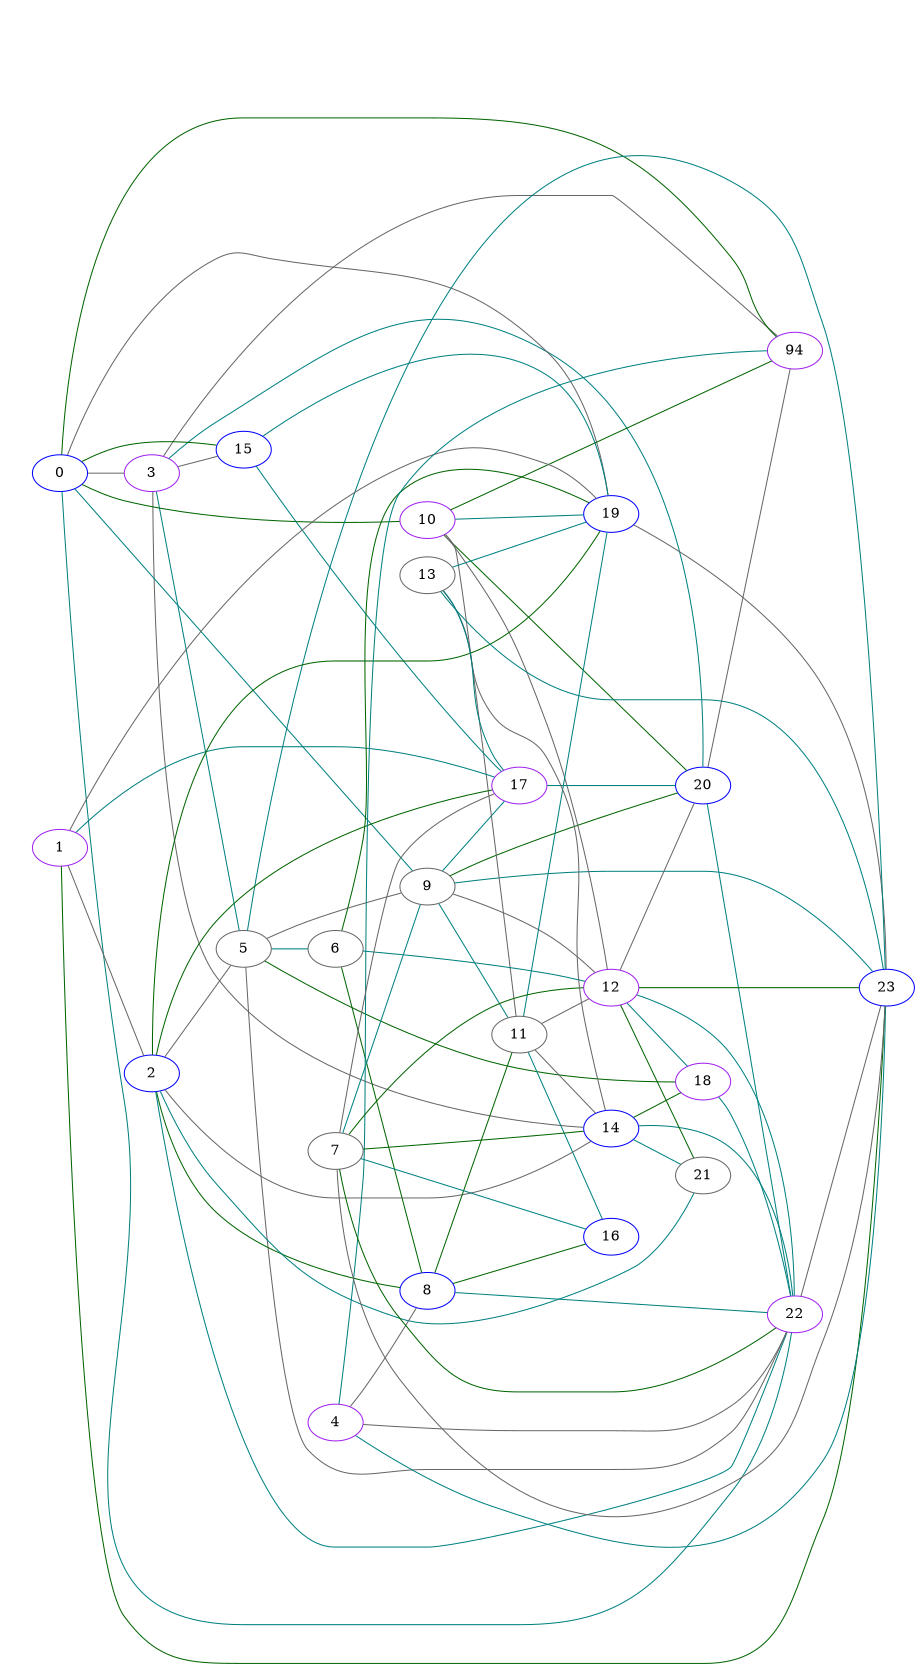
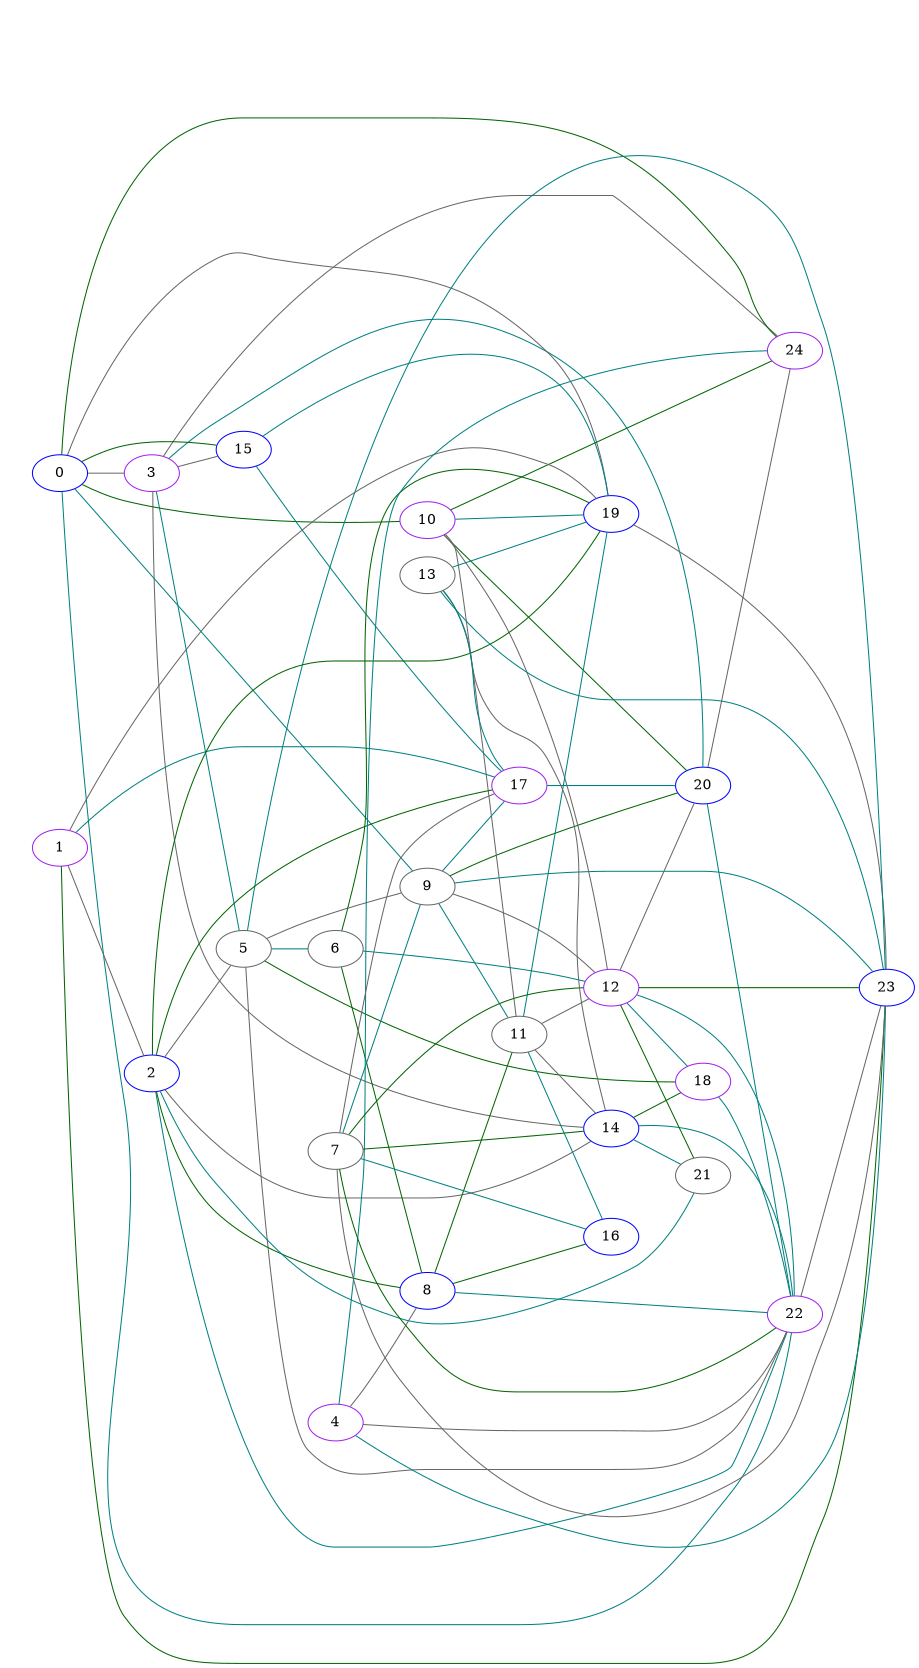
node "94": label "94" -> "24"
